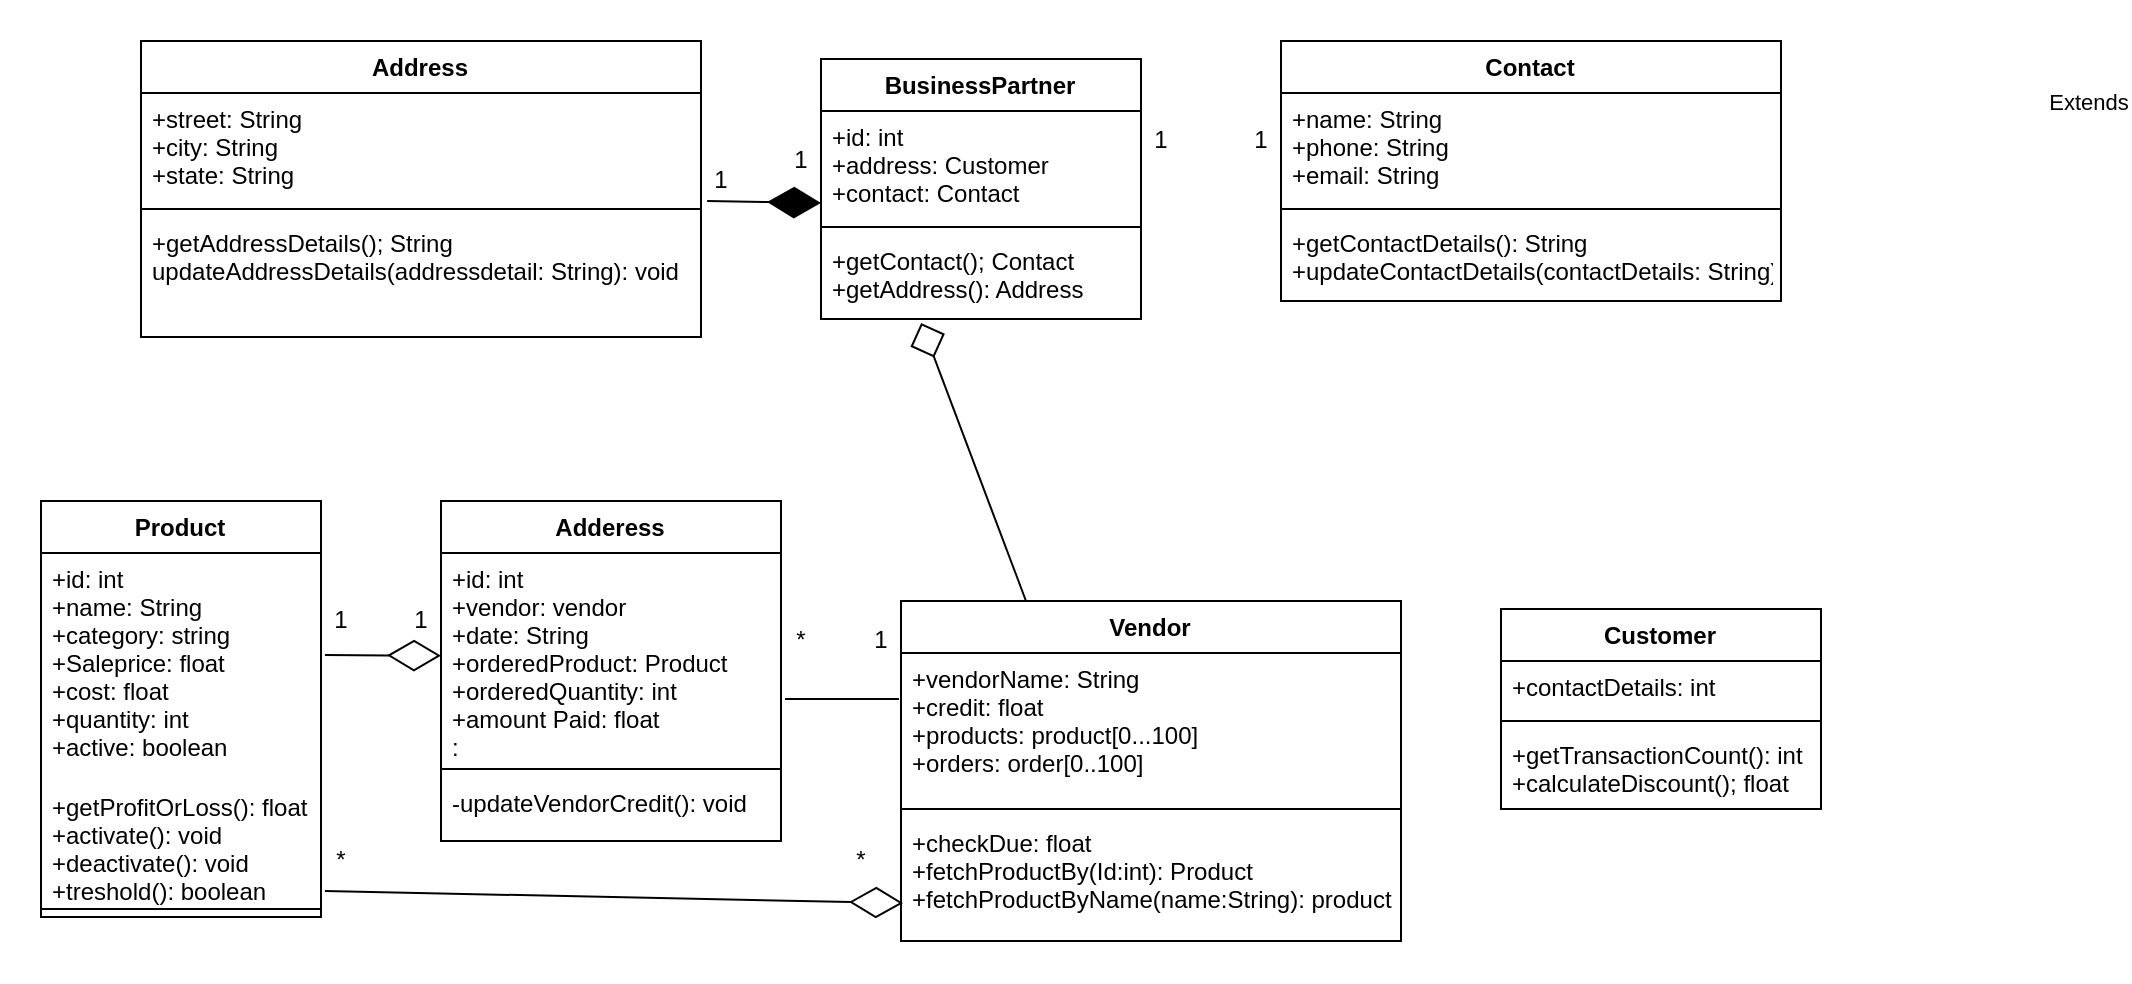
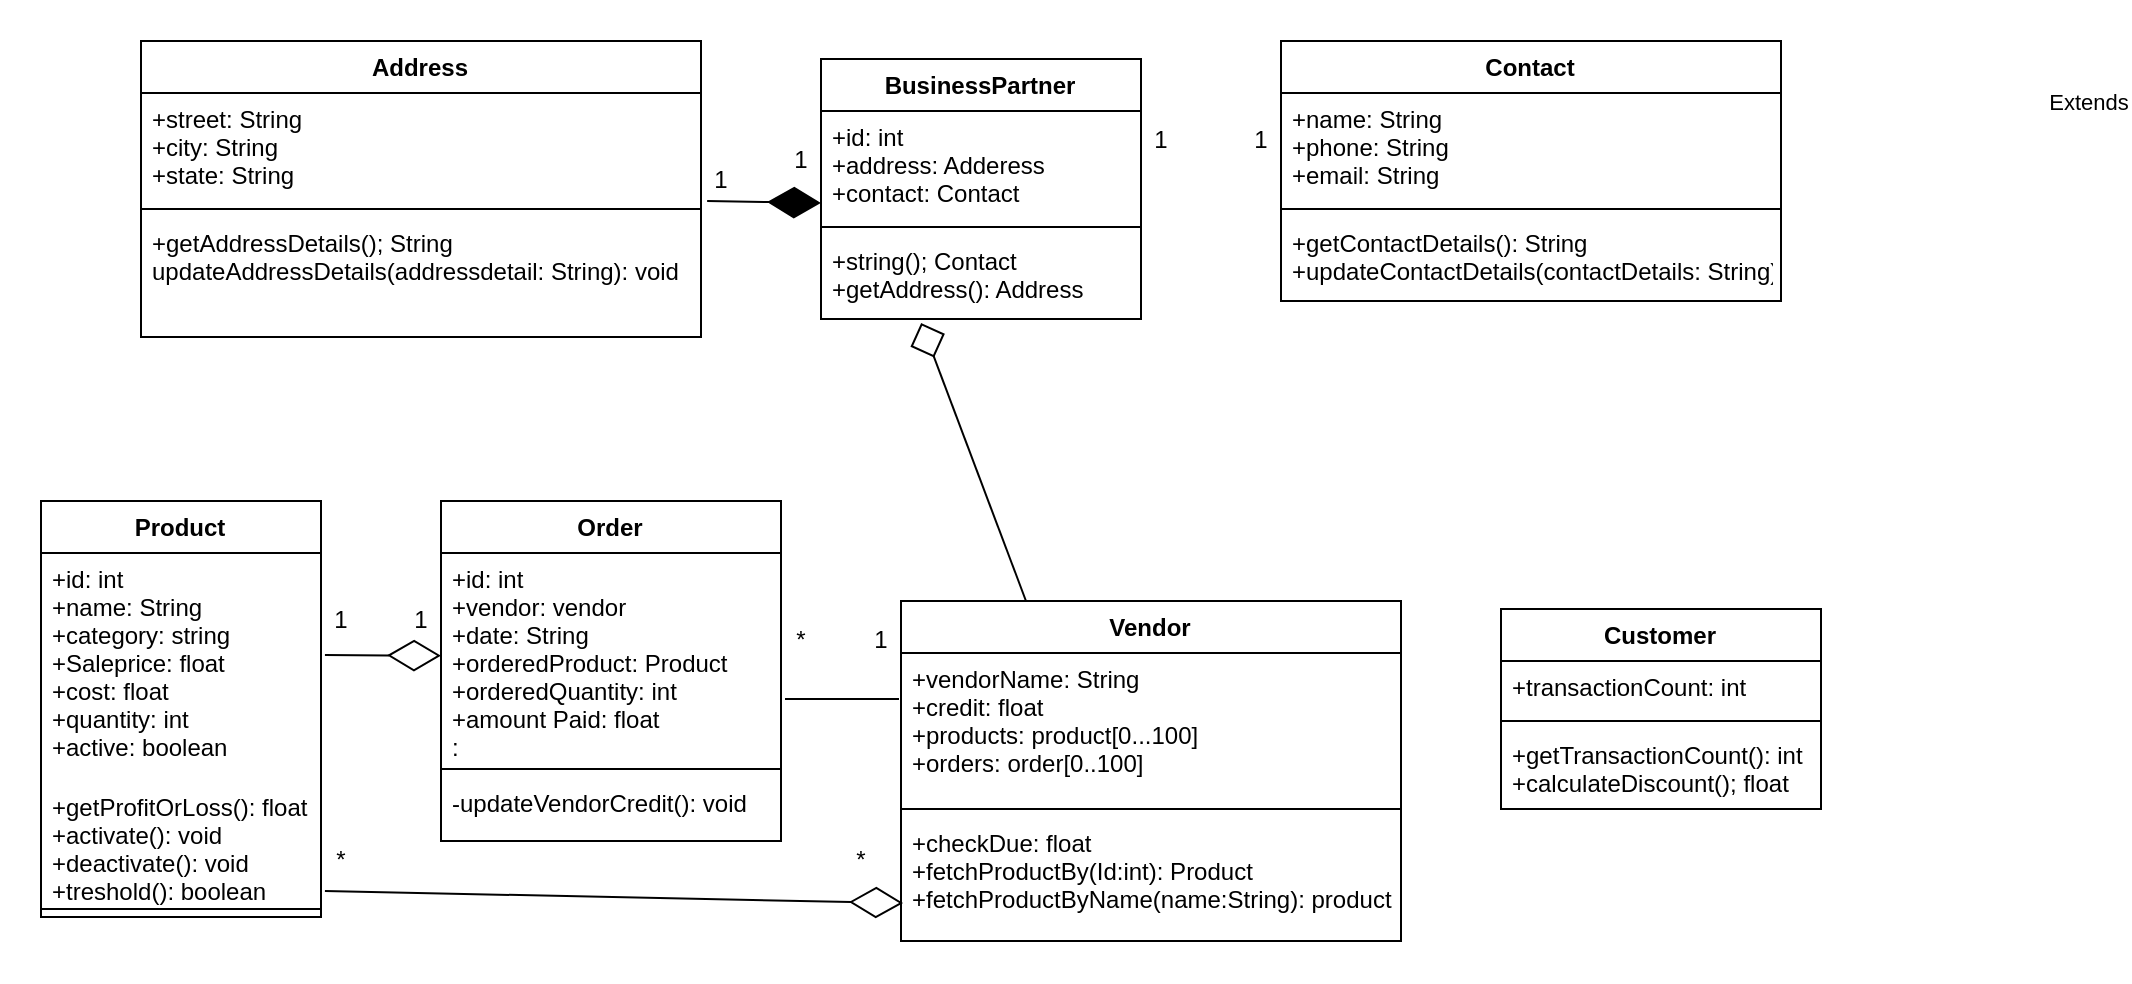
node "+id: int +address: Customer +contact: Contact": label "+id: int +address: Customer +contact: Contact" -> "+id: int +address: Adderess +contact: Contact"
node "+getContact(); Contact +getAddress(): Address": label "+getContact(); Contact +getAddress(): Address" -> "+string(); Contact +getAddress(): Address"
node "Adderess": label "Adderess" -> "Order"
node "+contactDetails: int": label "+contactDetails: int" -> "+transactionCount: int"
